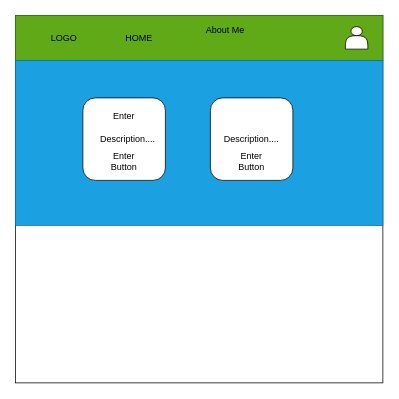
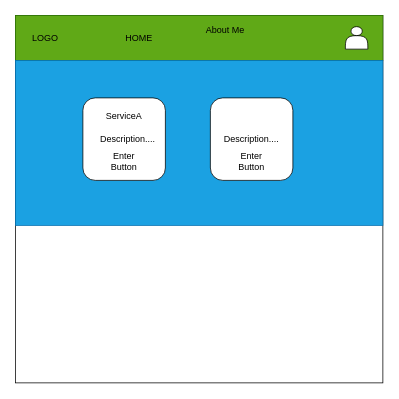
node "LOGO": moved (64, 38) -> (45, 38)
node "Enter": label "Enter" -> "ServiceA"
